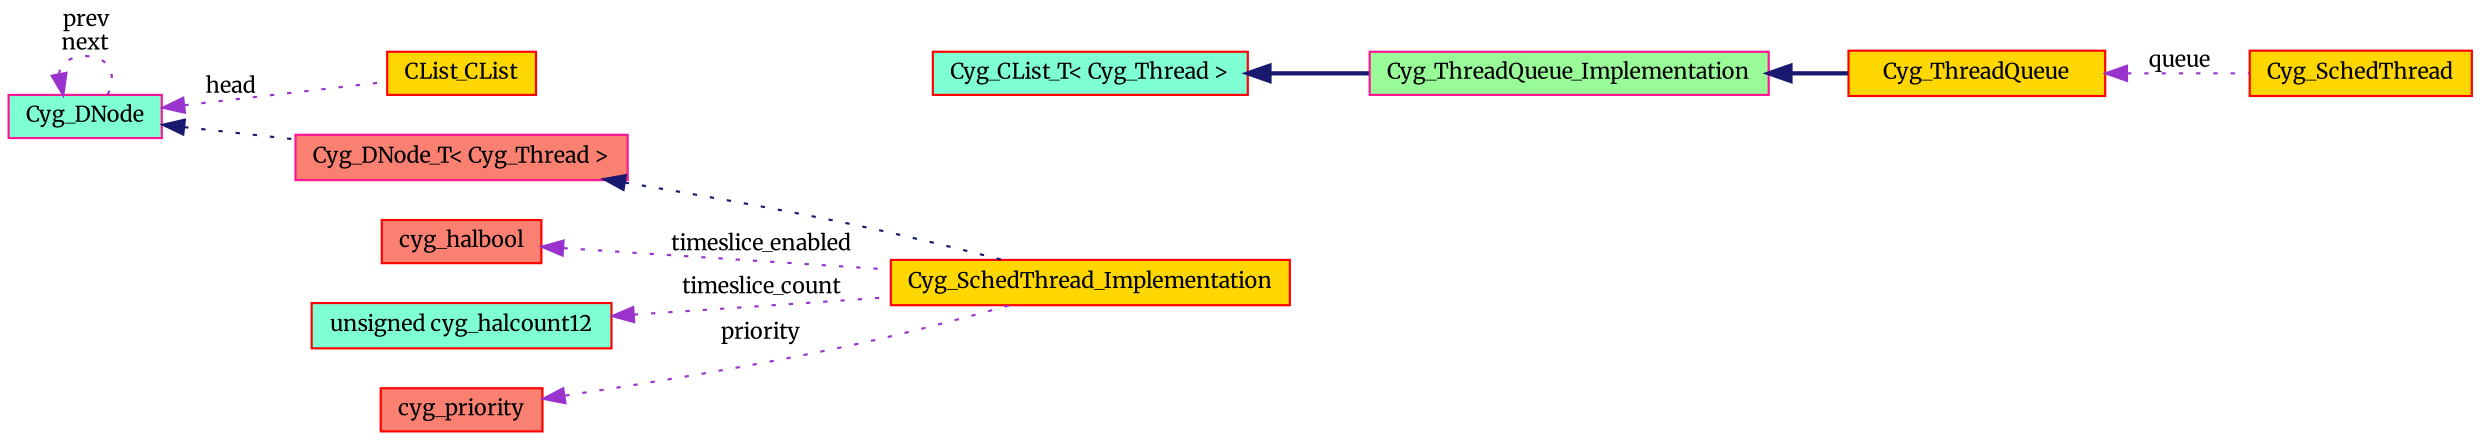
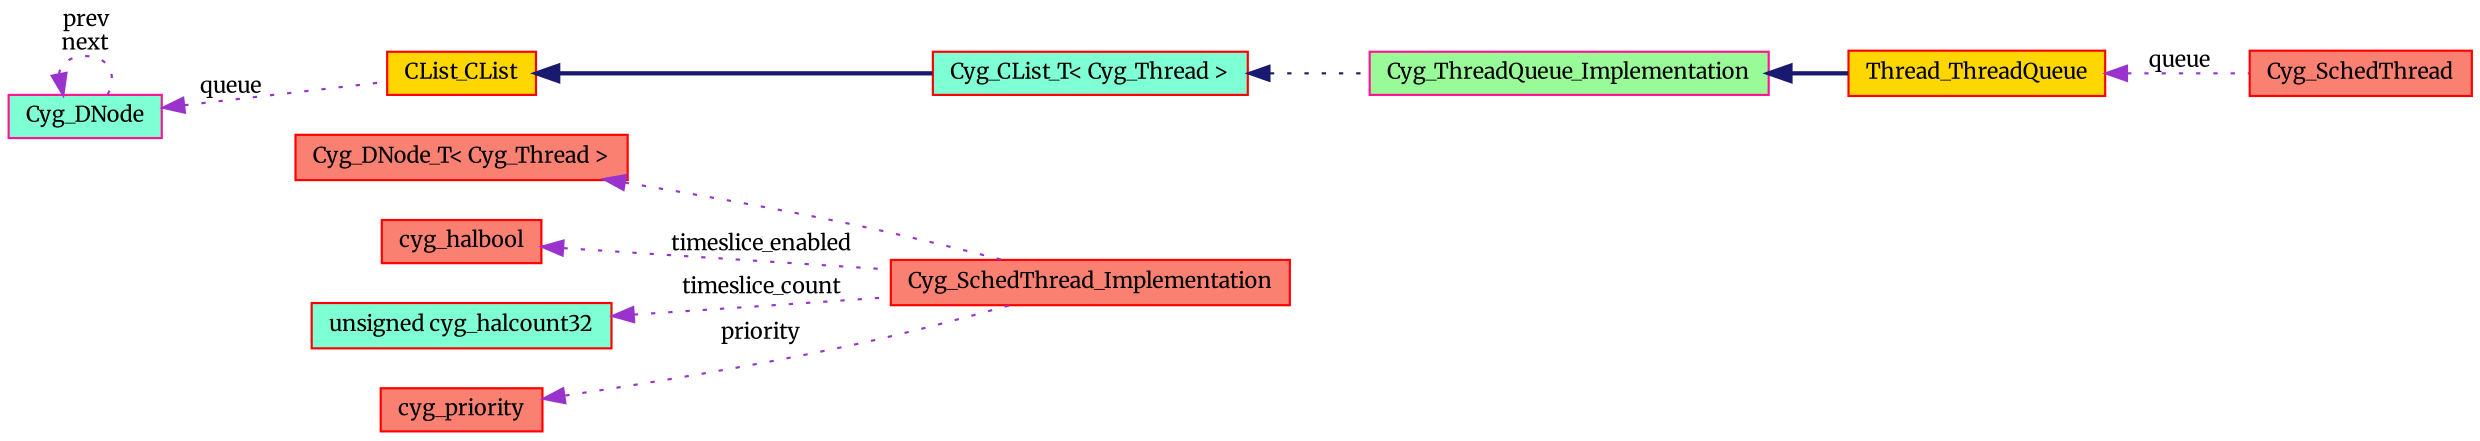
edge "Cyg_CList_T< Cyg_Thread >" -> "CList_CList": added
edge "Cyg_ThreadQueue_Implementation" -> "Cyg_CList_T< Cyg_Thread >": style bold -> dotted
node "Cyg_ThreadQueue": label "Cyg_ThreadQueue" -> "Thread_ThreadQueue"
node "Cyg_SchedThread": fillcolor gold -> salmon
edge "CList_CList" -> "Cyg_DNode": label " head" -> " queue"
edge "Cyg_DNode_T< Cyg_Thread >" -> "Cyg_DNode": removed
node "Cyg_DNode_T< Cyg_Thread >": color deeppink -> red
edge "Cyg_SchedThread_Implementation" -> "Cyg_DNode_T< Cyg_Thread >": color midnightblue -> darkorchid3
node "Cyg_SchedThread_Implementation": fillcolor gold -> salmon
node "unsigned cyg_halcount12": label "unsigned cyg_halcount12" -> "unsigned cyg_halcount32"
